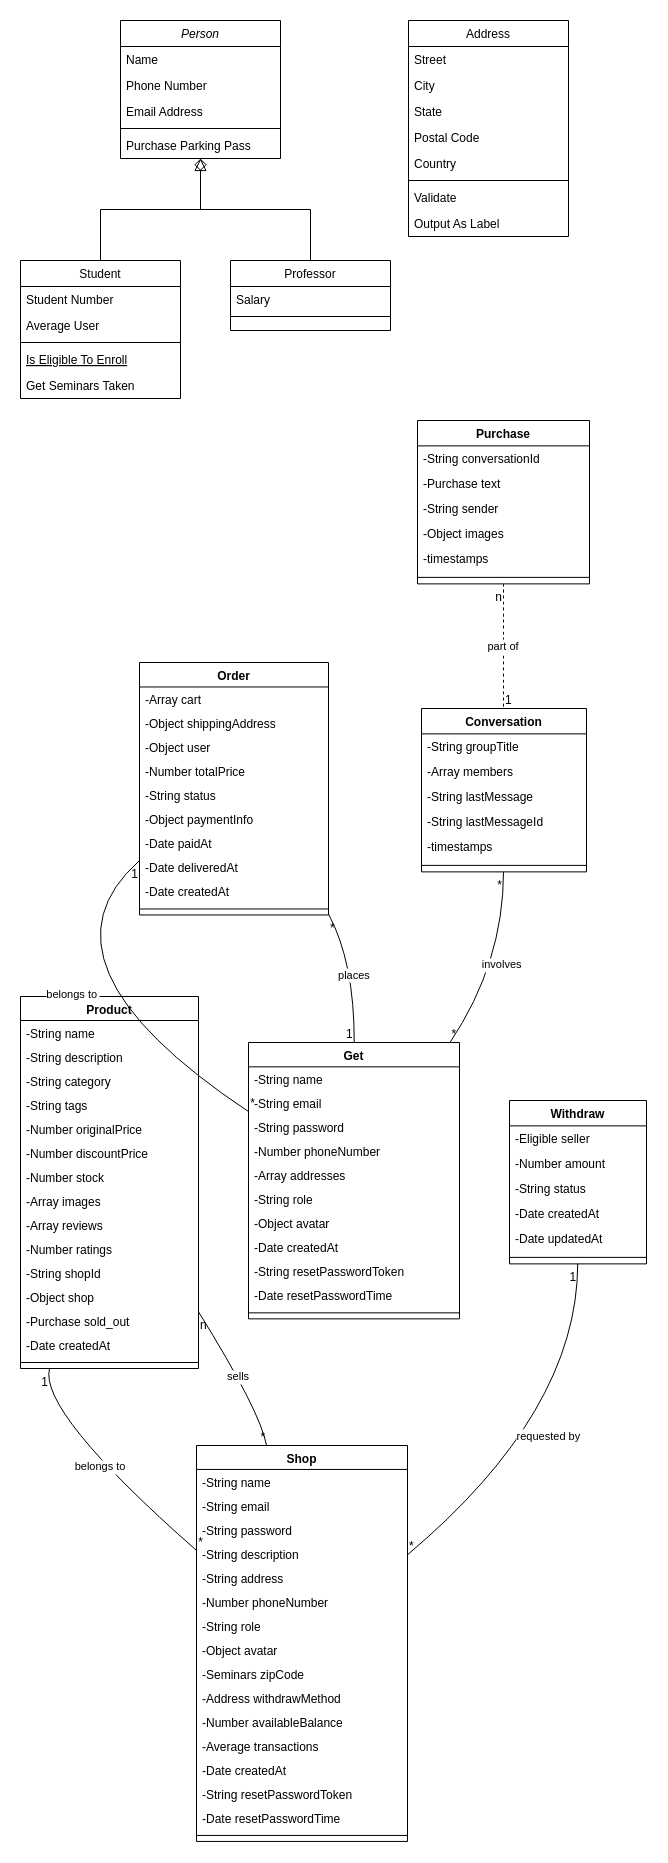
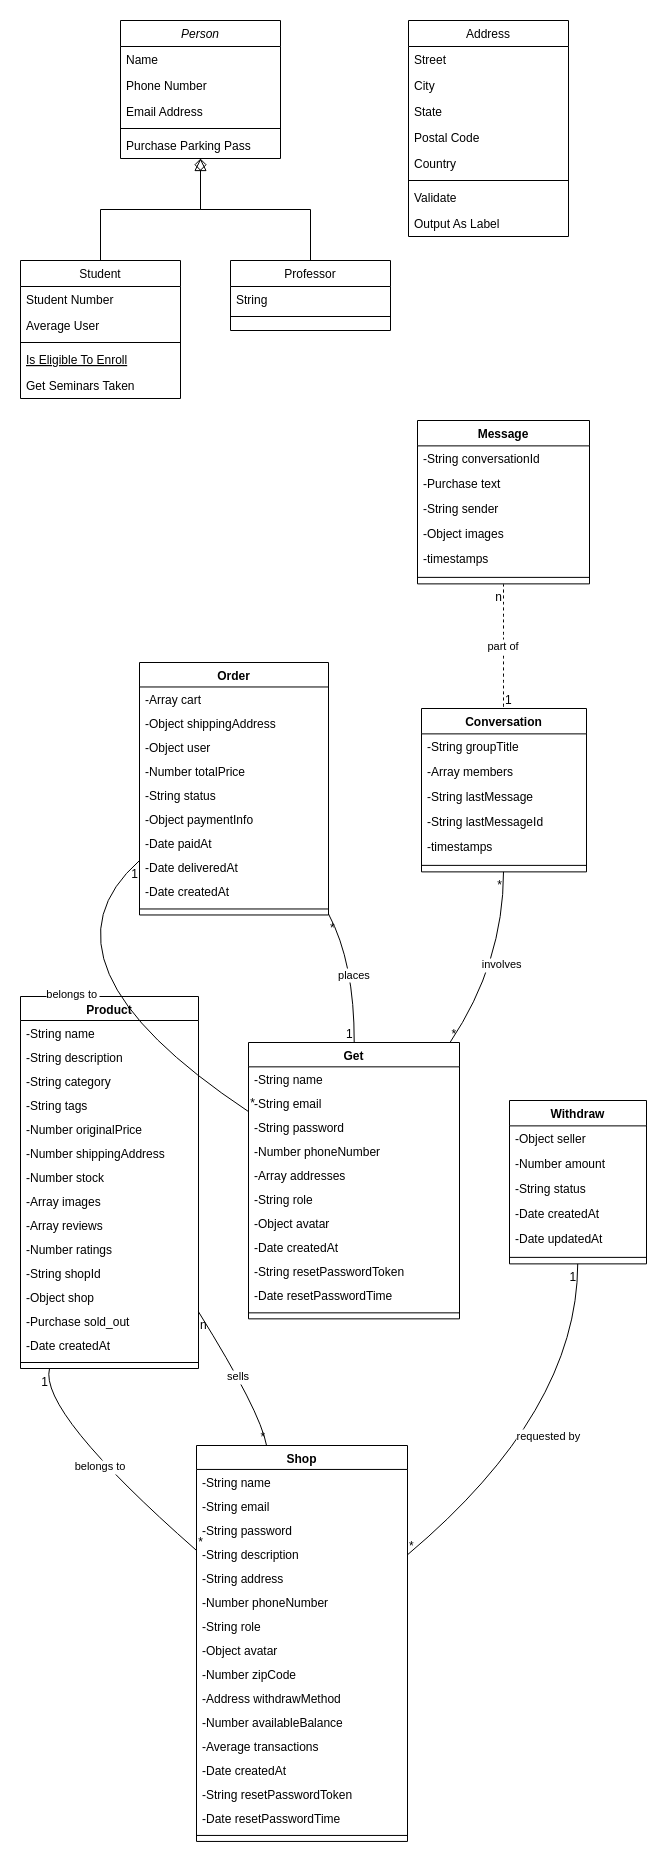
node "Salary": label "Salary" -> "String"
node "Purchase": label "Purchase" -> "Message"
node "-Eligible seller": label "-Eligible seller" -> "-Object seller"
node "-Number discountPrice": label "-Number discountPrice" -> "-Number shippingAddress"
node "-Seminars zipCode": label "-Seminars zipCode" -> "-Number zipCode"
